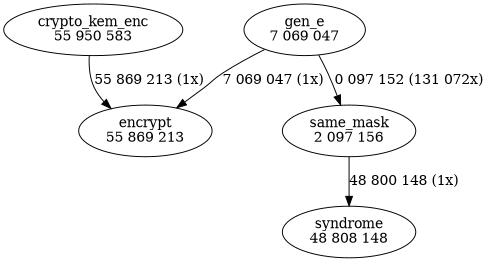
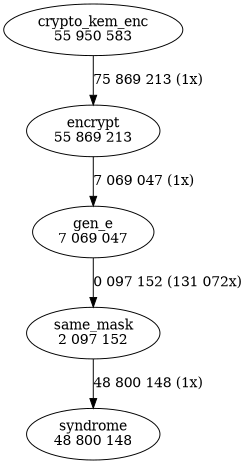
edge "gen_e 7 069 047" -> "encrypt 55 869 213": reversed
edge "crypto_kem_enc 55 950 583" -> "encrypt 55 869 213": label "55 869 213 (1x)" -> "75 869 213 (1x)"
node "same_mask 2 097 156": label "same_mask 2 097 156" -> "same_mask 2 097 152"
node "syndrome 48 808 148": label "syndrome 48 808 148" -> "syndrome 48 800 148"
